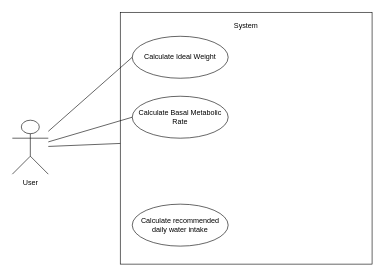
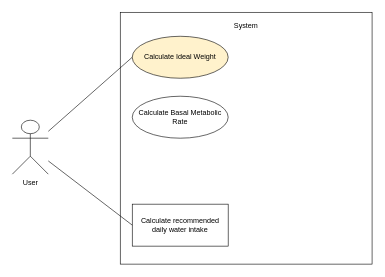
node "Calculate Ideal Weight": fillcolor #ffffff -> #fff2cc
edge "Calculate Basal Metabolic Rate" -- "User": removed
edge "System" -- "User": now "Calculate recommended daily water intake" -- "User"
node "Calculate recommended daily water intake": shape ellipse -> rectangle
